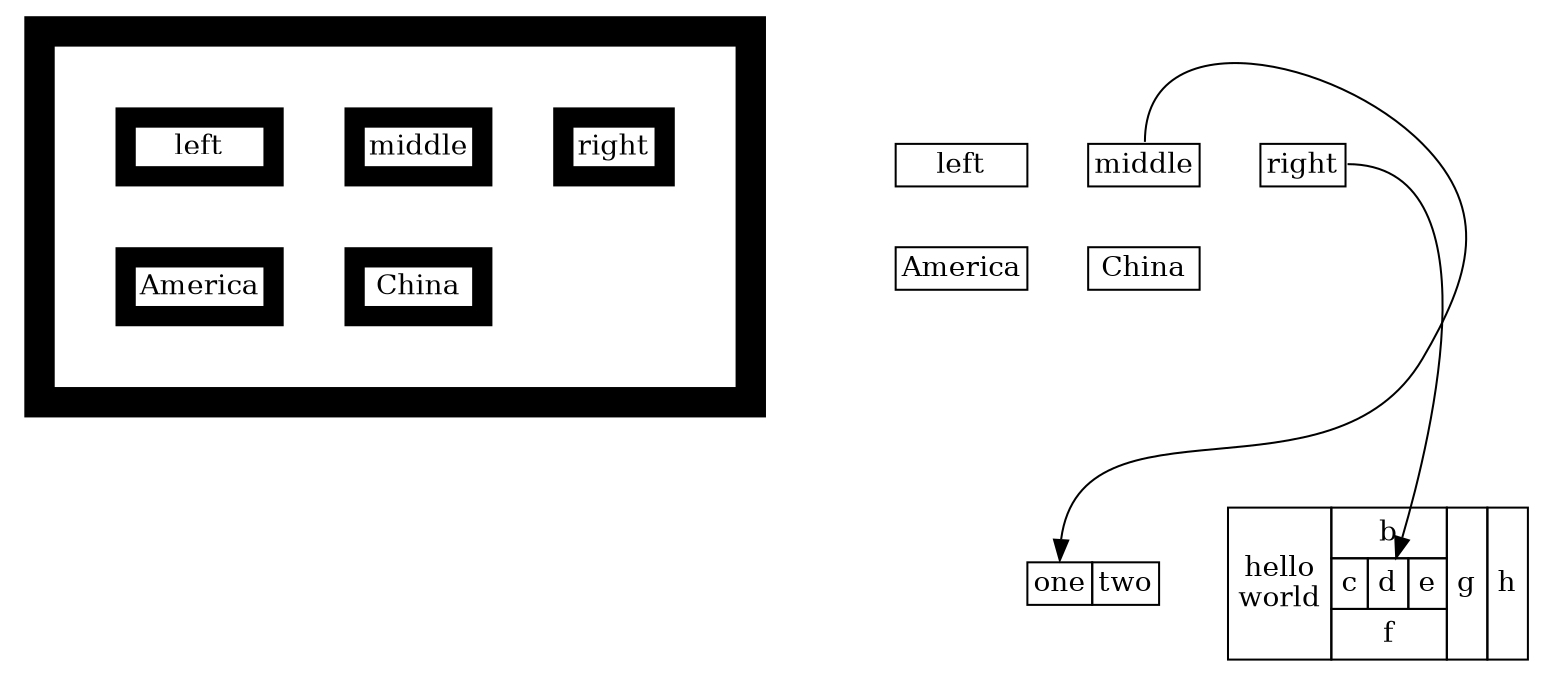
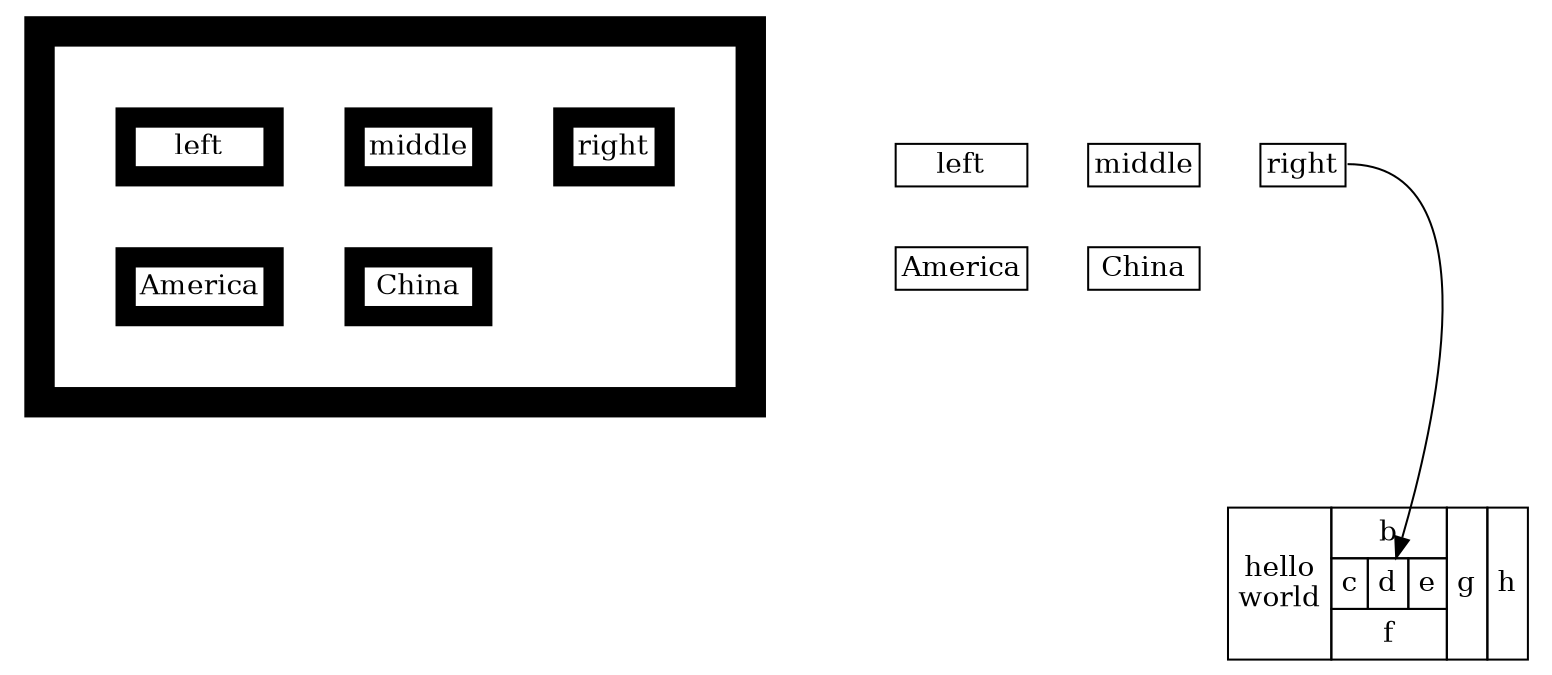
node "one": removed
